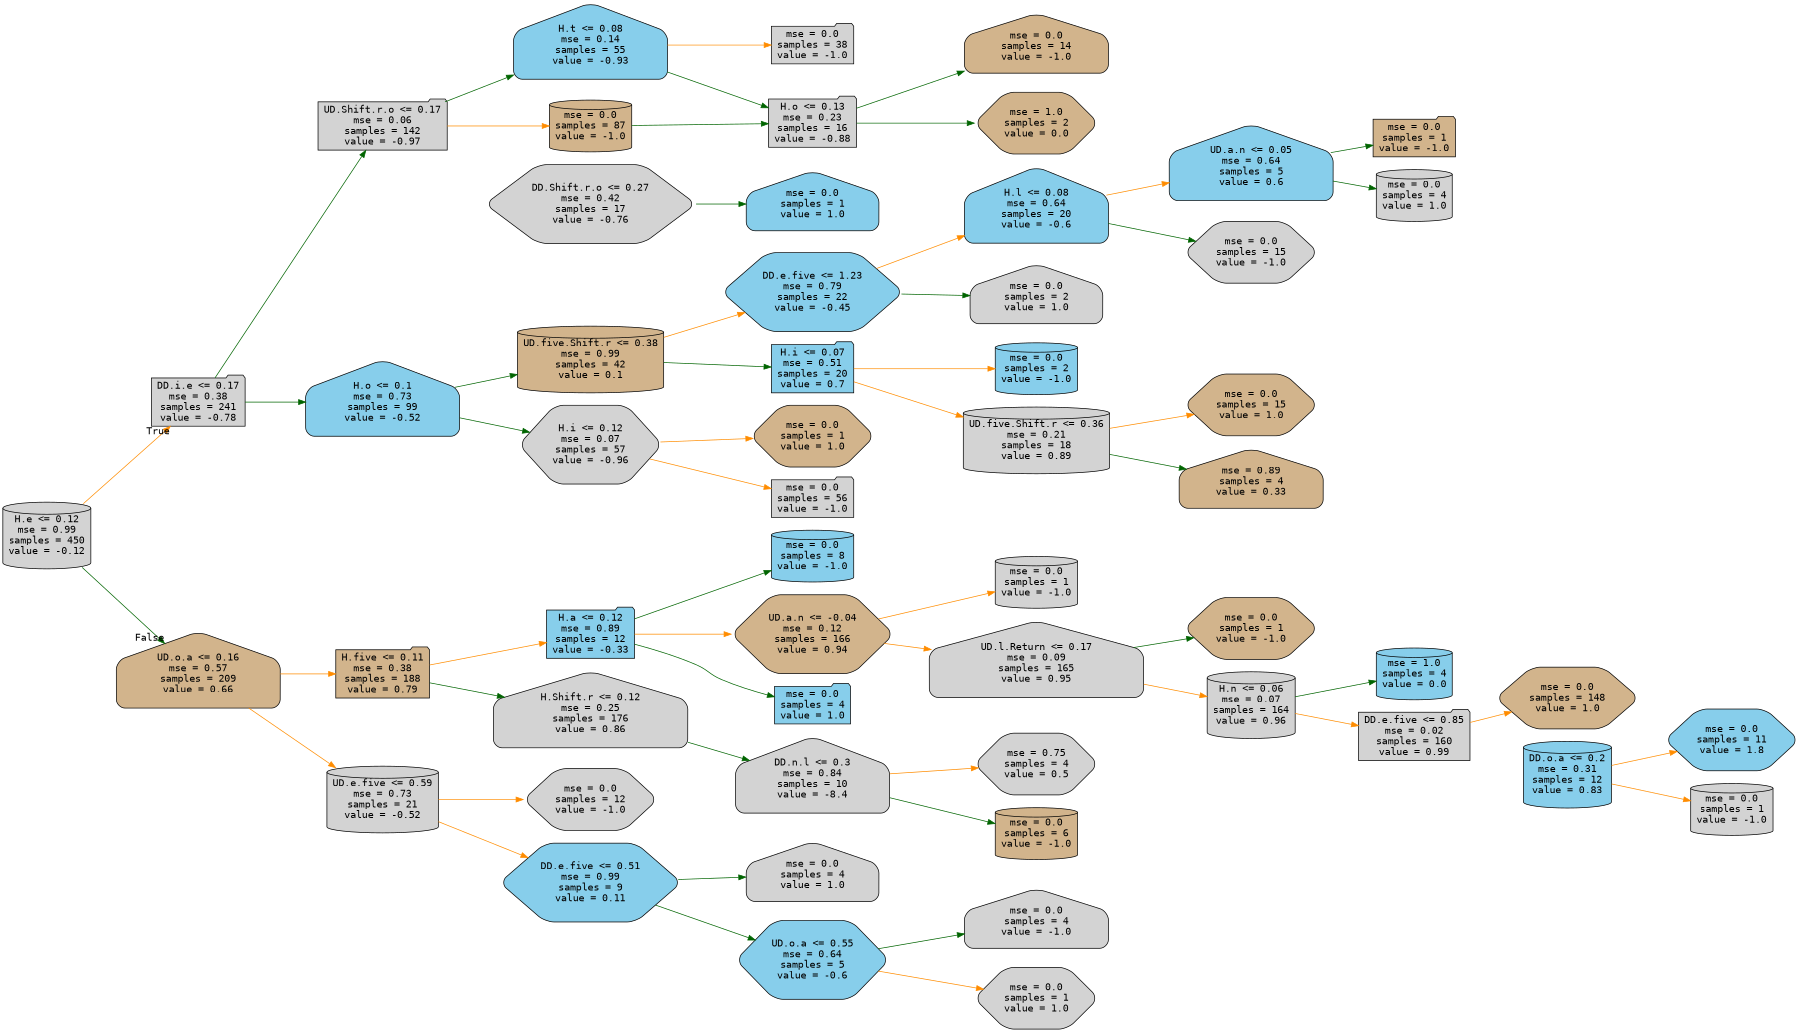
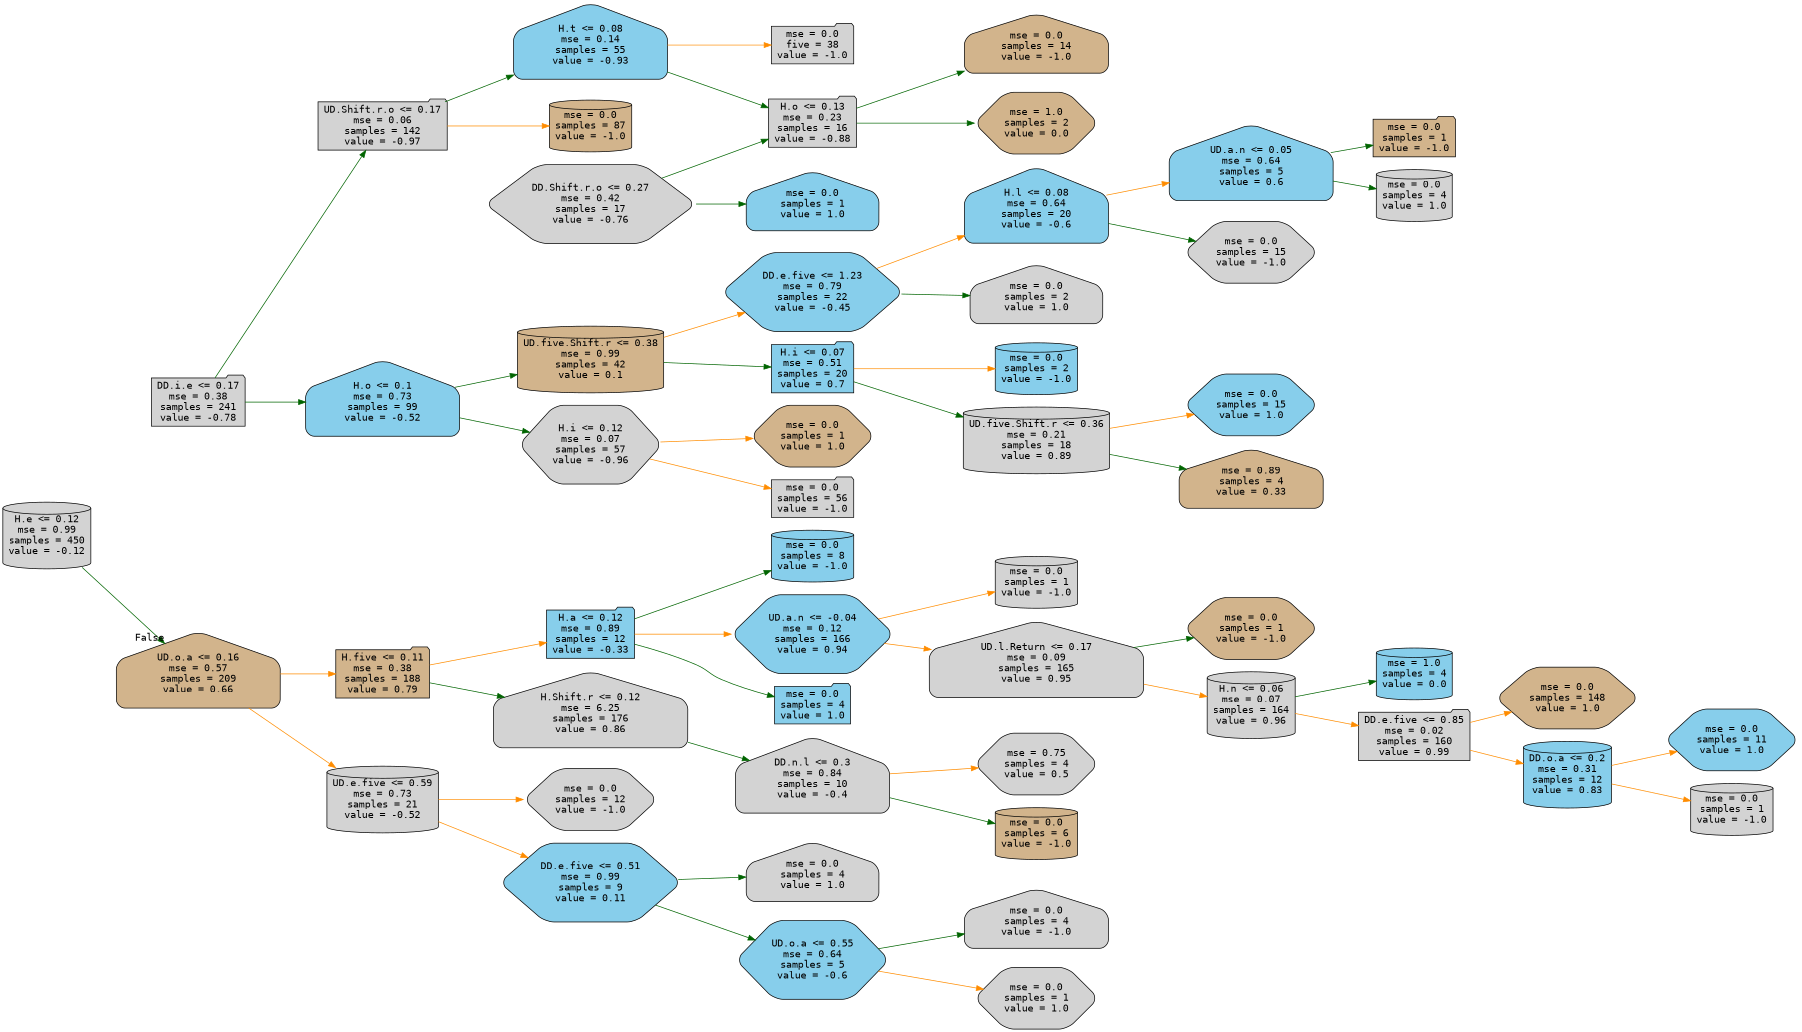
node "mse = 0.0 samples = 38 value = -1.0": label "mse = 0.0 samples = 38 value = -1.0" -> "mse = 0.0 five = 38 value = -1.0"
edge "mse = 0.0 samples = 87 value = -1.0" -> "H.o <= 0.13 mse = 0.23 samples = 16 value = -0.88": now "DD.Shift.r.o <= 0.27 mse = 0.42 samples = 17 value = -0.76" -> "H.o <= 0.13 mse = 0.23 samples = 16 value = -0.88"
edge "H.i <= 0.07 mse = 0.51 samples = 20 value = 0.7" -> "UD.five.Shift.r <= 0.36 mse = 0.21 samples = 18 value = 0.89": color darkorange -> darkgreen
node "mse = 0.0 samples = 15 value = 1.0": fillcolor tan -> skyblue
edge "H.e <= 0.12 mse = 0.99 samples = 450 value = -0.12" -> "DD.i.e <= 0.17 mse = 0.38 samples = 241 value = -0.78": removed
node "UD.a.n <= -0.04 mse = 0.12 samples = 166 value = 0.94": fillcolor tan -> skyblue
node "H.Shift.r <= 0.12 mse = 0.25 samples = 176 value = 0.86": label "H.Shift.r <= 0.12 mse = 0.25 samples = 176 value = 0.86" -> "H.Shift.r <= 0.12 mse = 6.25 samples = 176 value = 0.86"
node "mse = 0.0 samples = 11 value = 1.8": label "mse = 0.0 samples = 11 value = 1.8" -> "mse = 0.0 samples = 11 value = 1.0"
edge "DD.e.five <= 0.85 mse = 0.02 samples = 160 value = 0.99" -> "DD.o.a <= 0.2 mse = 0.31 samples = 12 value = 0.83": added
node "DD.n.l <= 0.3 mse = 0.84 samples = 10 value = -8.4": label "DD.n.l <= 0.3 mse = 0.84 samples = 10 value = -8.4" -> "DD.n.l <= 0.3 mse = 0.84 samples = 10 value = -0.4"
